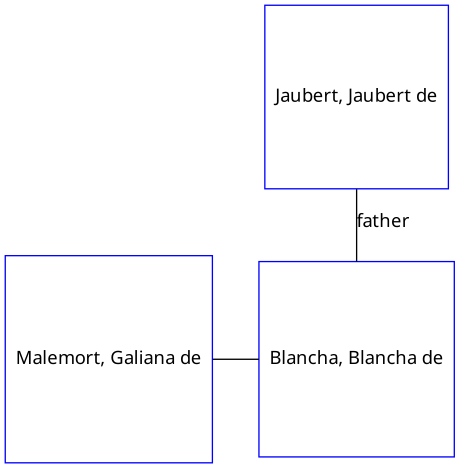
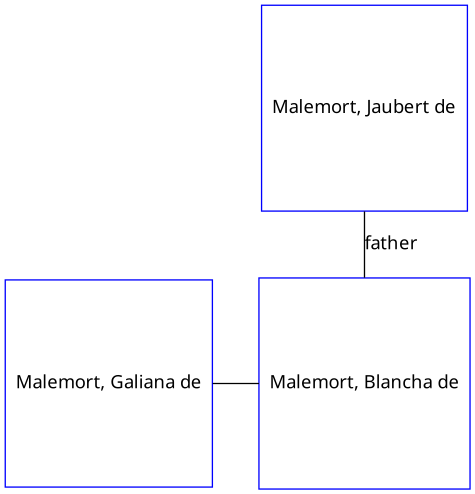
node "Jaubert, Jaubert de": label "Jaubert, Jaubert de" -> "Malemort, Jaubert de"
node "Blancha, Blancha de": label "Blancha, Blancha de" -> "Malemort, Blancha de"
